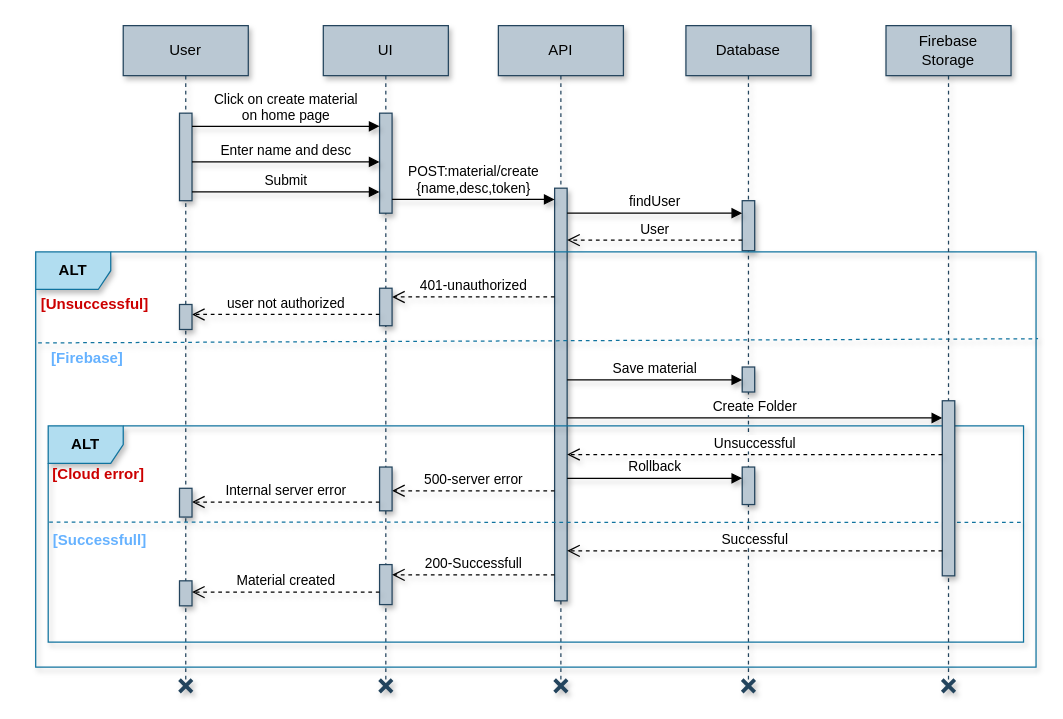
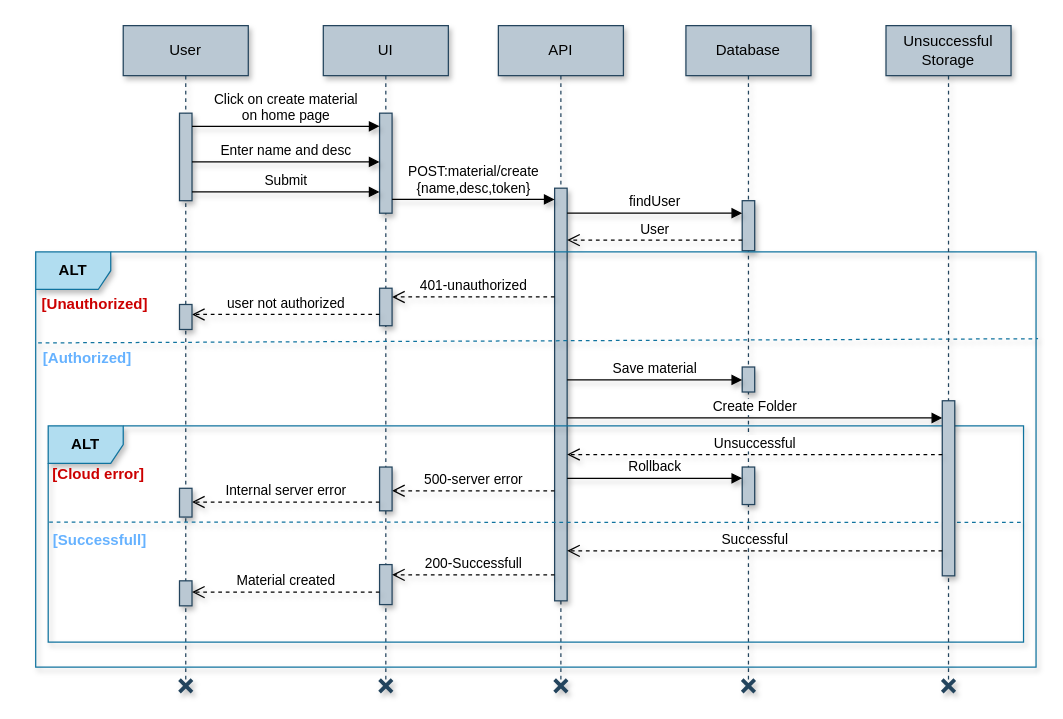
node "Firebase Storage": label "Firebase Storage" -> "Unsuccessful Storage"
node "[Unsuccessful]": label "[Unsuccessful]" -> "[Unauthorized]"
node "[Firebase]": label "[Firebase]" -> "[Authorized]"
